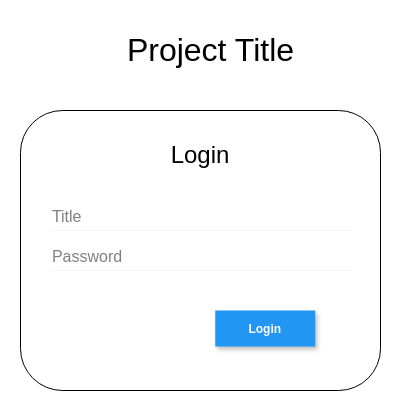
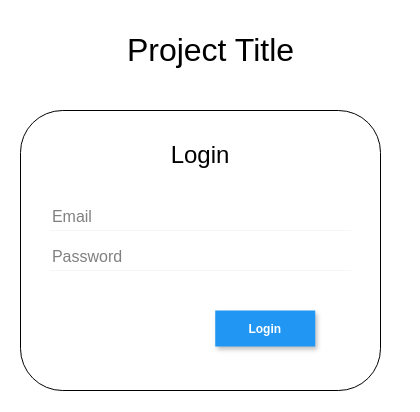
node "Title": label "Title" -> "Email"
